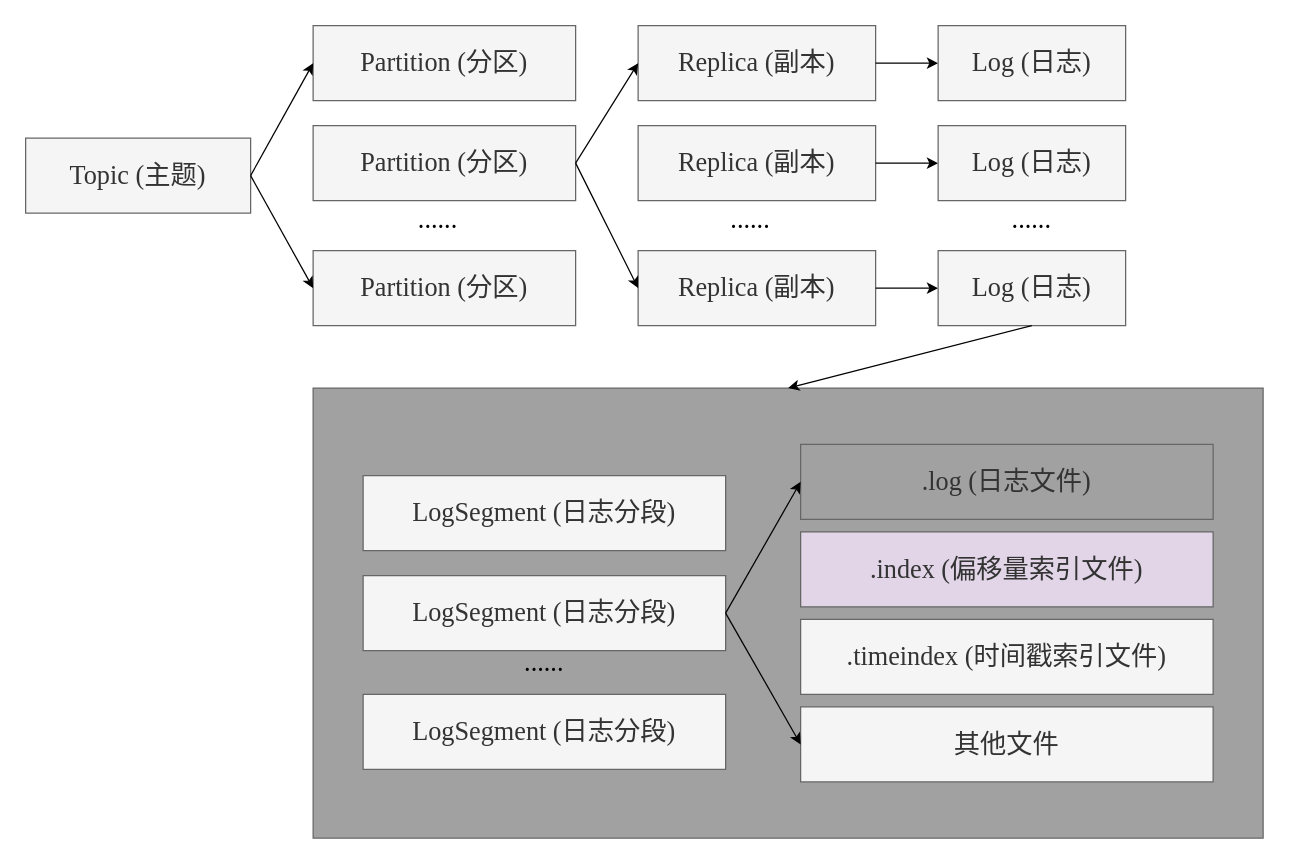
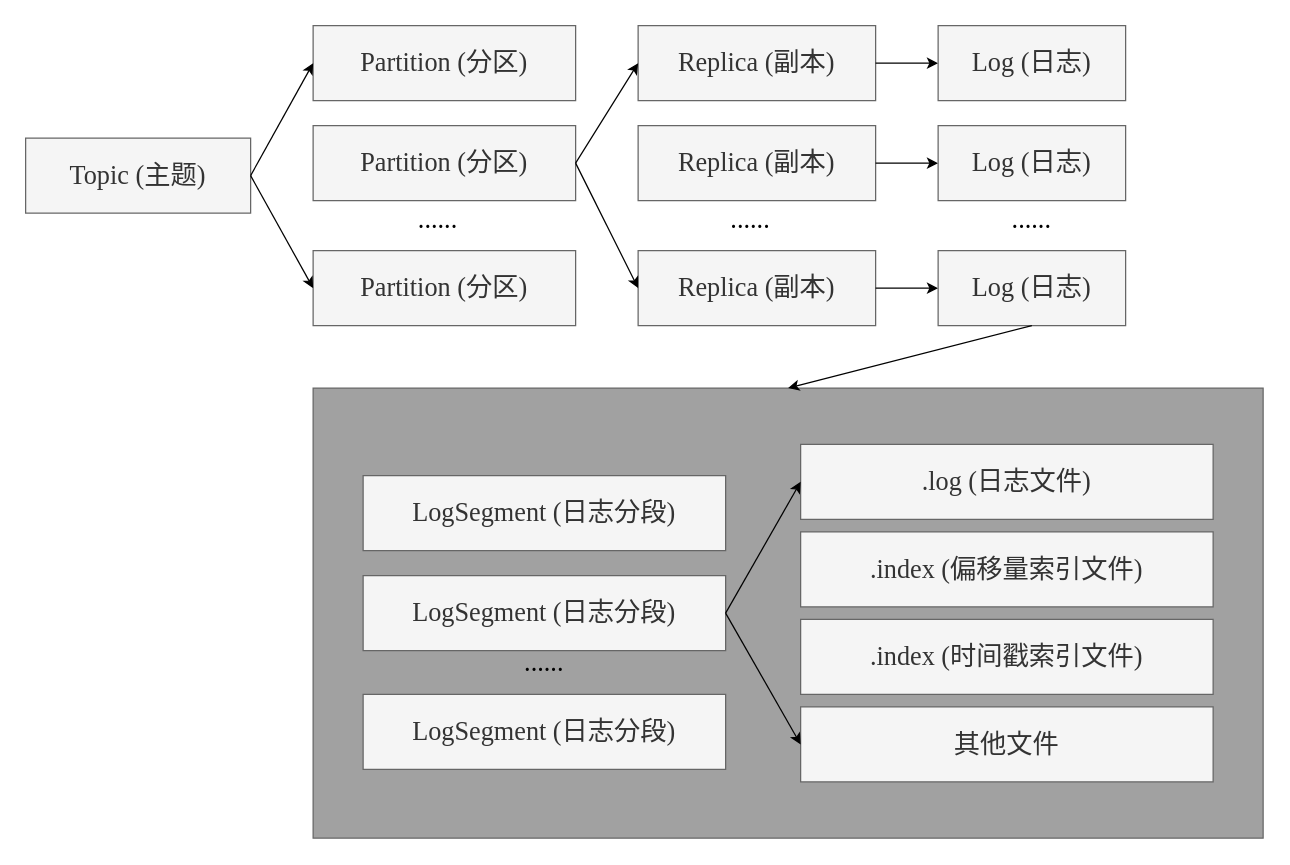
node ".log (日志文件)": fillcolor #a1a1a1 -> #f5f5f5
node ".index (偏移量索引文件)": fillcolor #e1d5e7 -> #f5f5f5
node ".timeindex (时间戳索引文件)": label ".timeindex (时间戳索引文件)" -> ".index (时间戳索引文件)"
